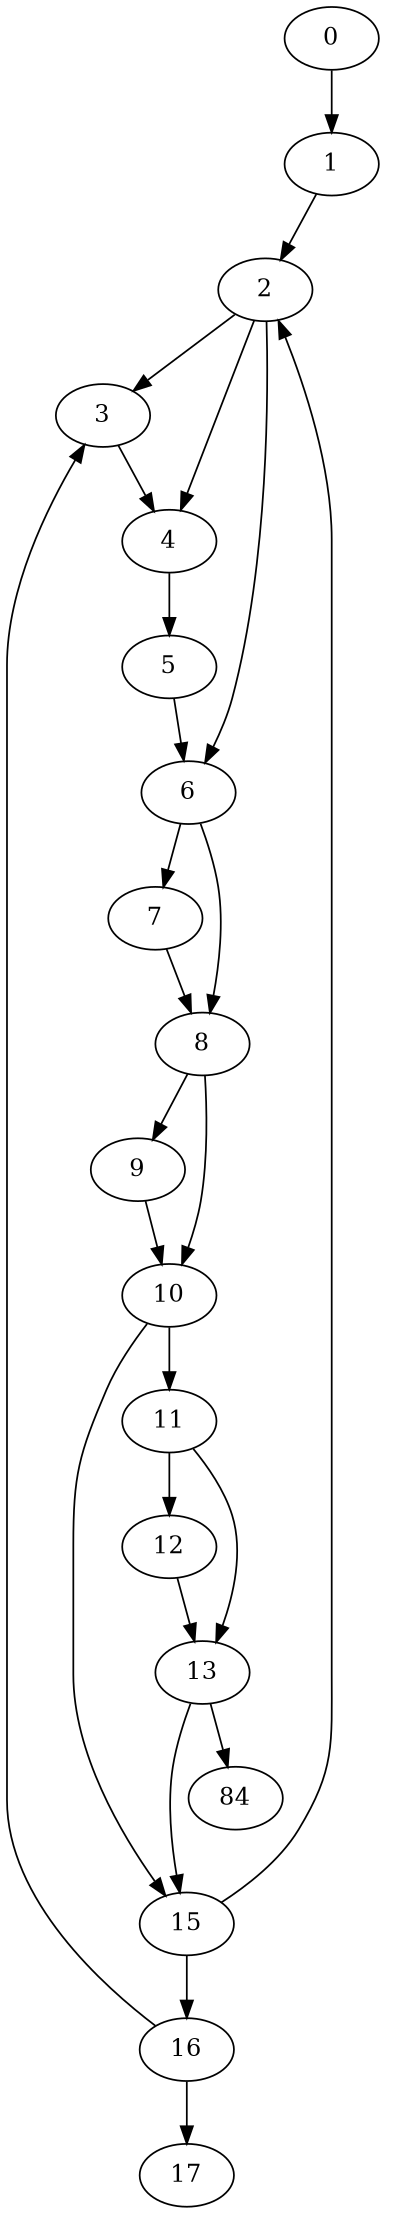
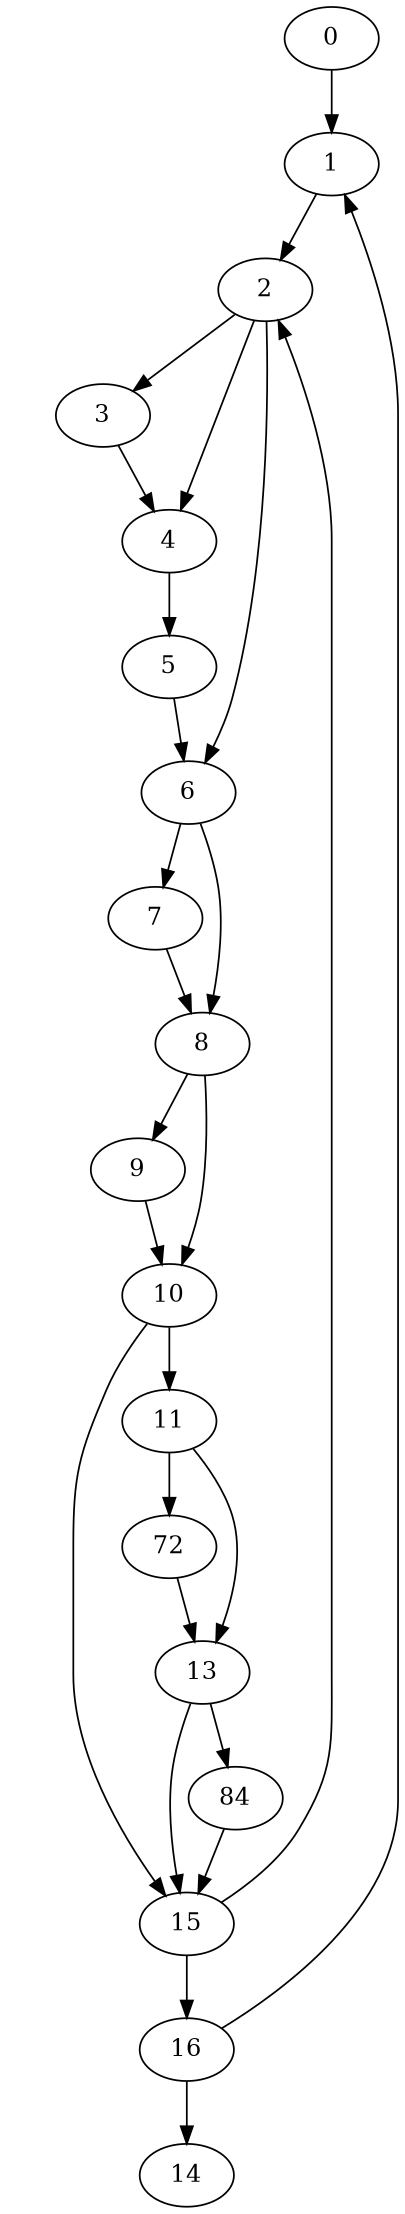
edge "16" -> "3": now "16" -> "1"
node "12": label "12" -> "72"
edge "84" -> "15": added
node "17": label "17" -> "14"
